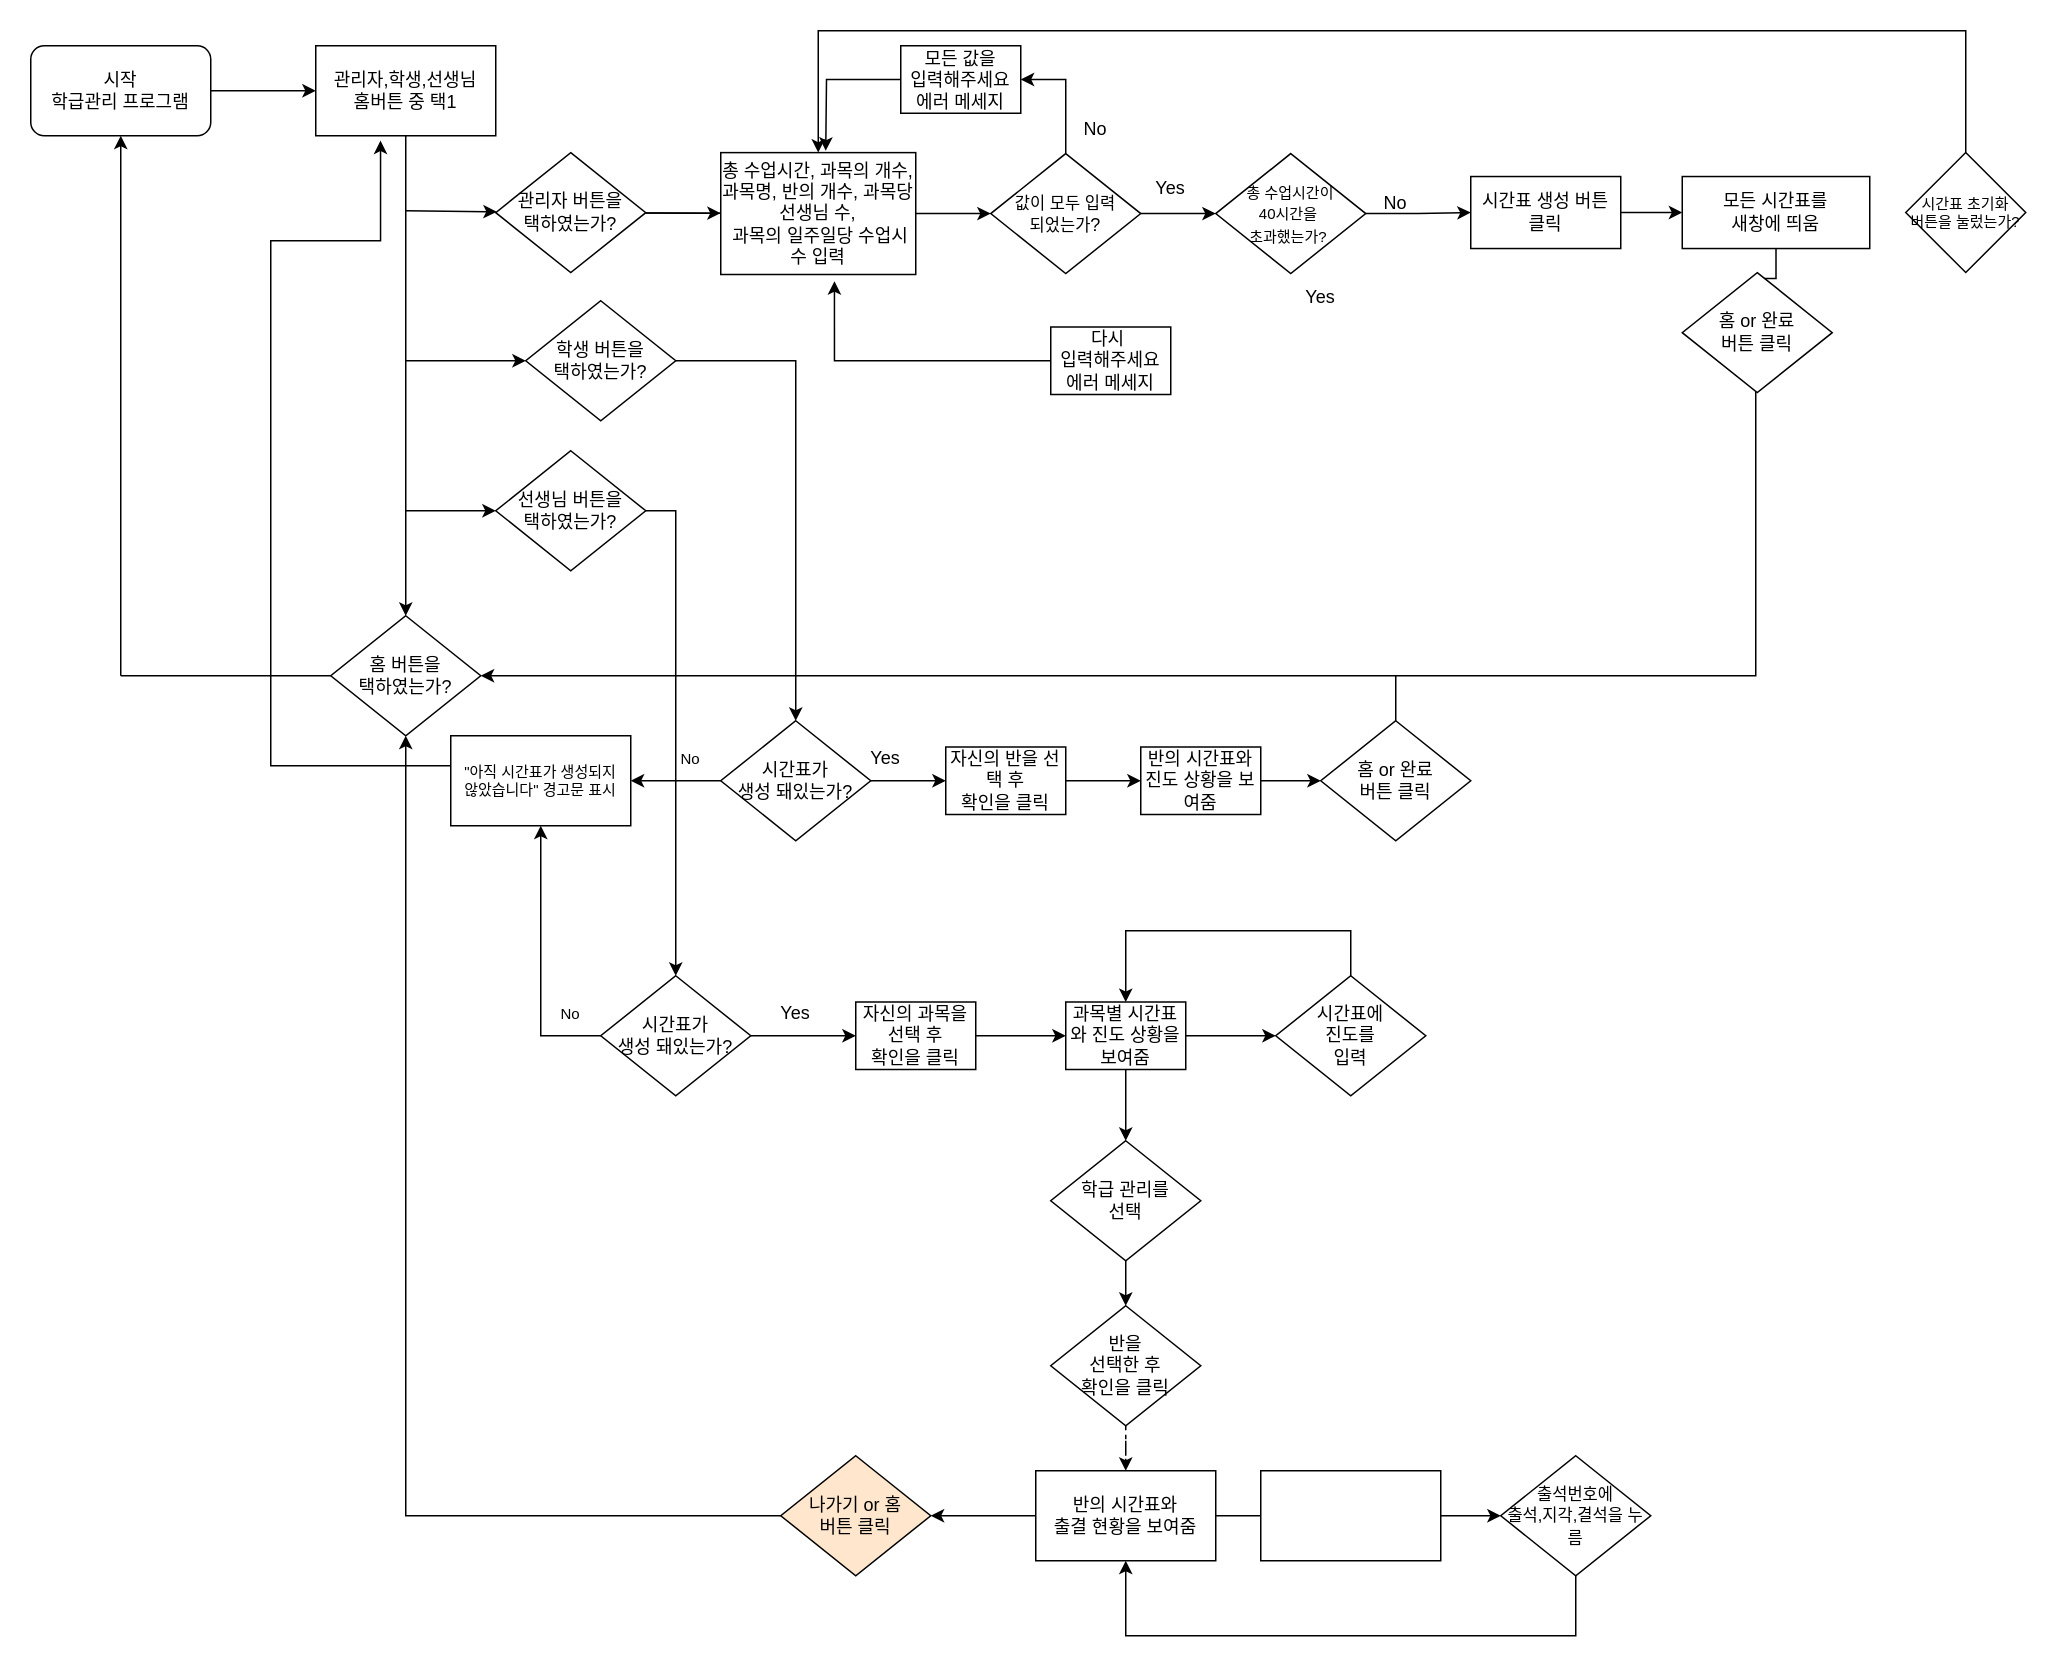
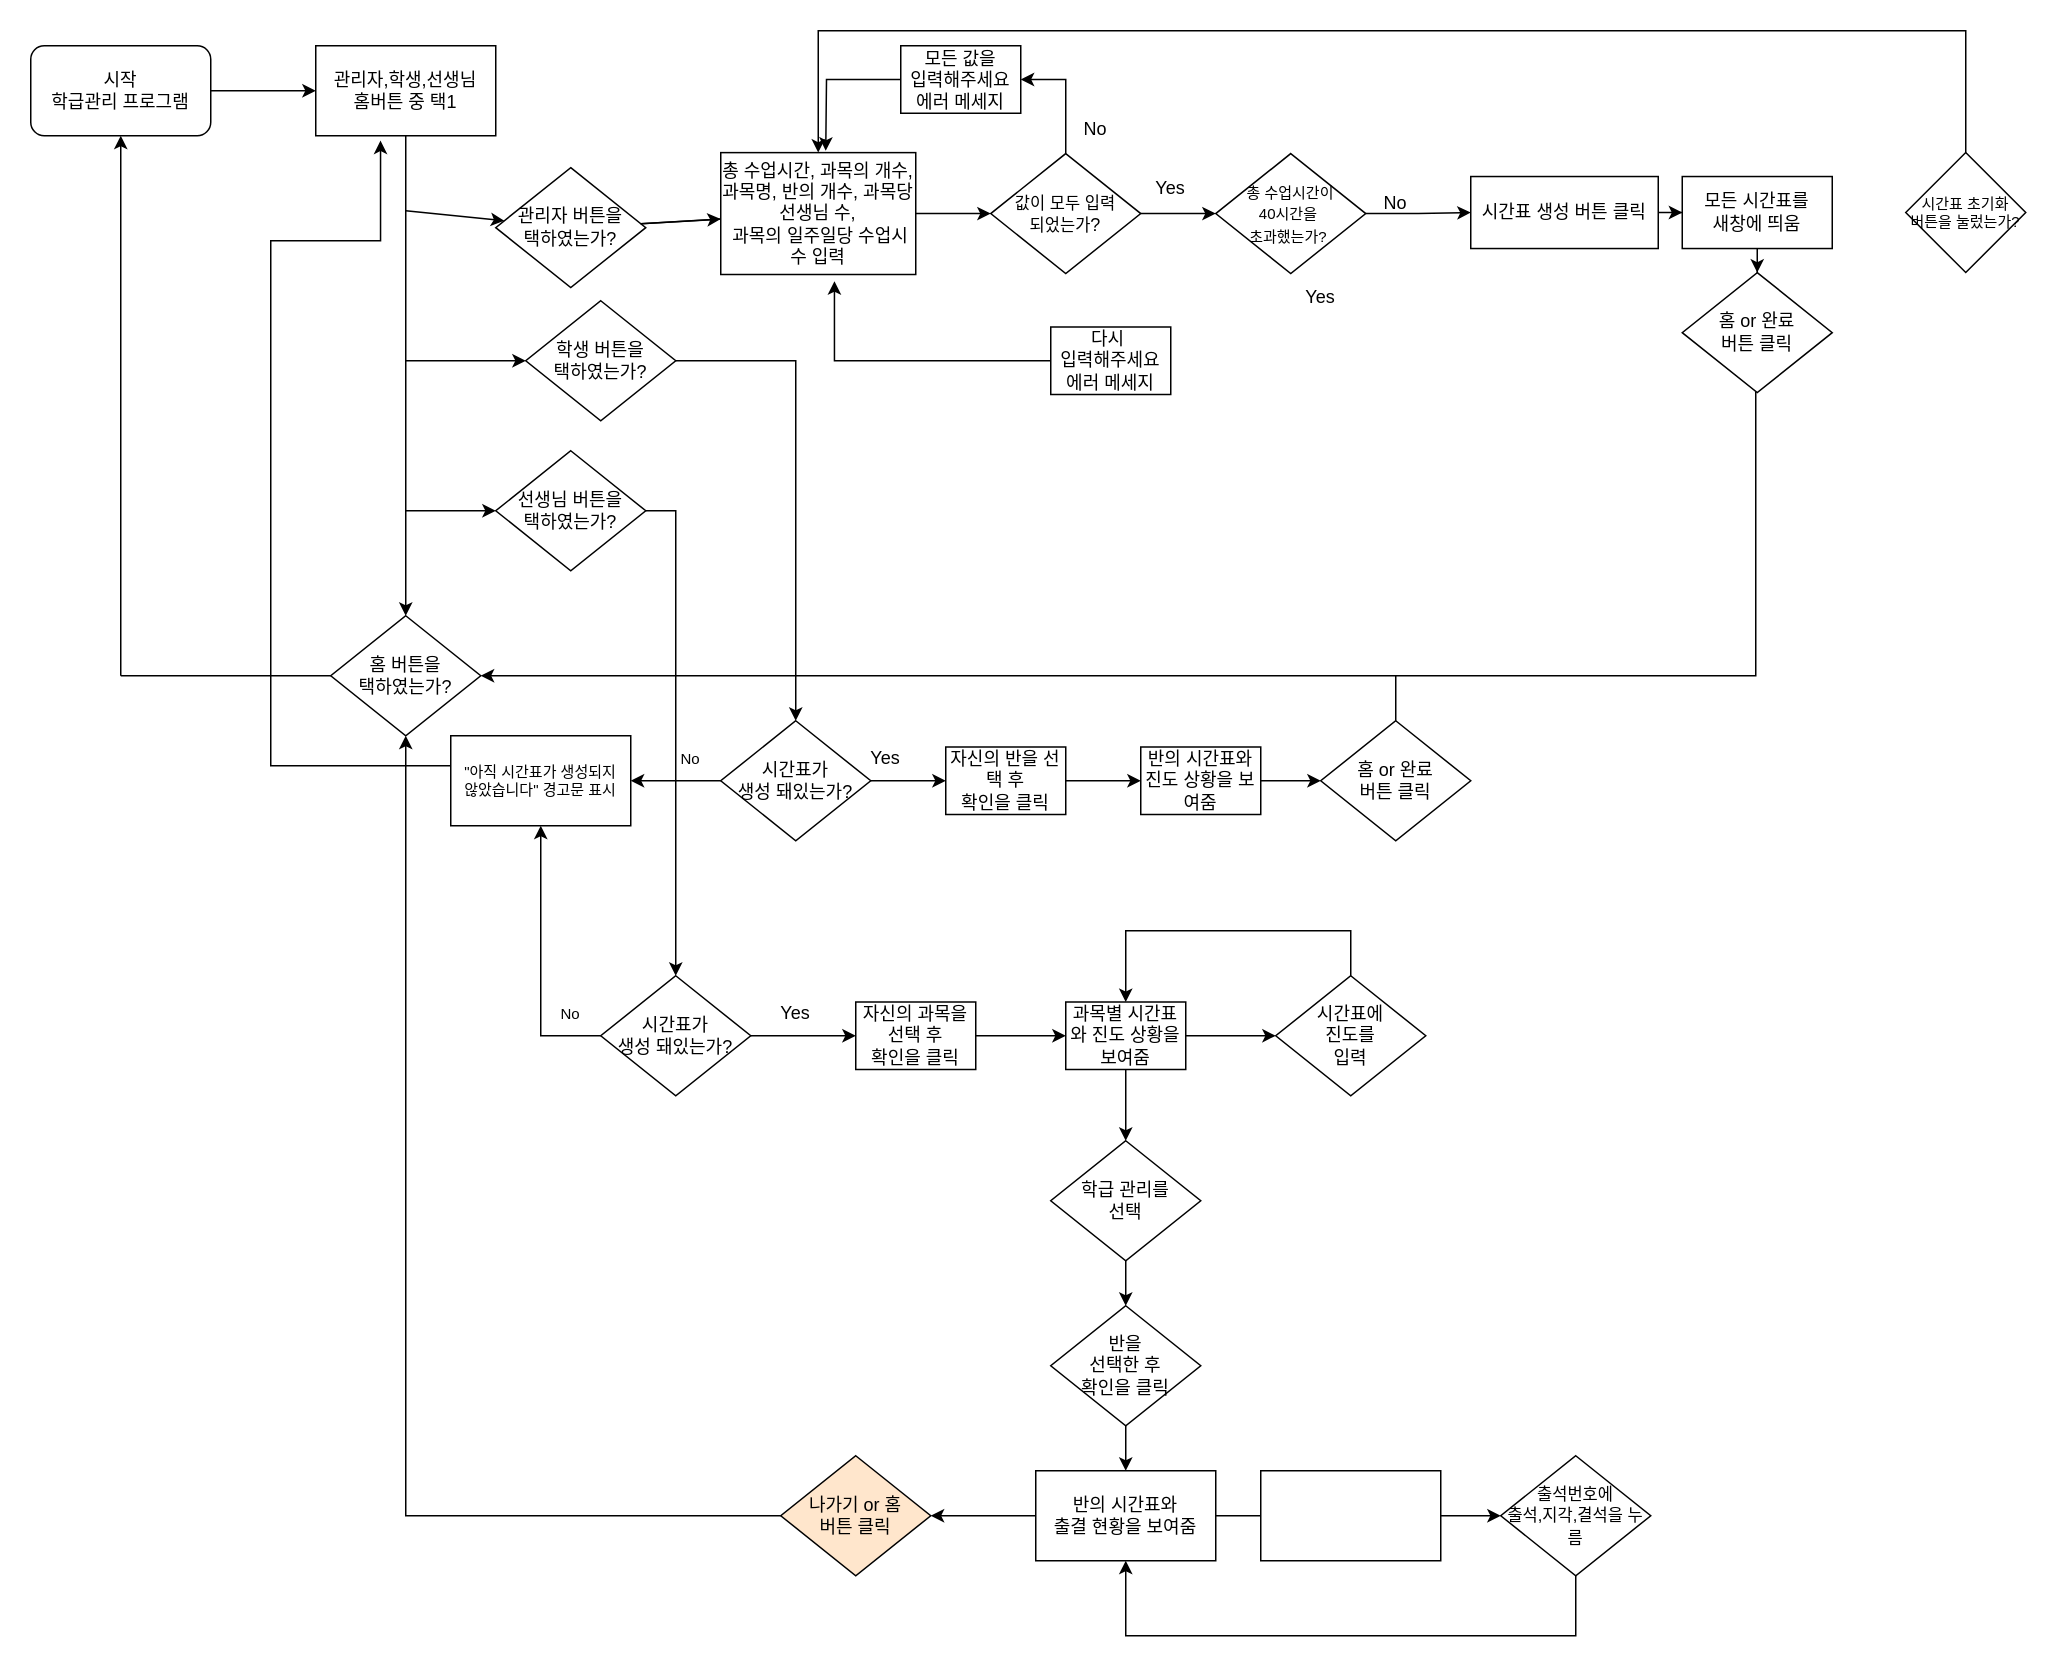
node "관리자 버튼을 택하였는가?": moved (571, 213) -> (571, 228)
node "시간표 생성 버튼 클릭": size 150x72 -> 188x72
node "모든 시간표를 새창에 띄움": size 188x72 -> 150x72
edge "반을 선택한 후 확인을 클릭" -> "반의 시간표와 출결 현황을 보여줌": style dashed -> solid
